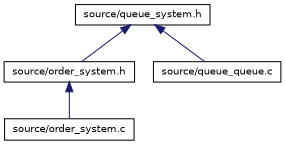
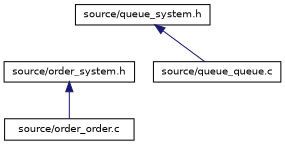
edge "source/order_system.h" -> "source/queue_system.h": removed
node "source/order_system.c": label "source/order_system.c" -> "source/order_order.c"
